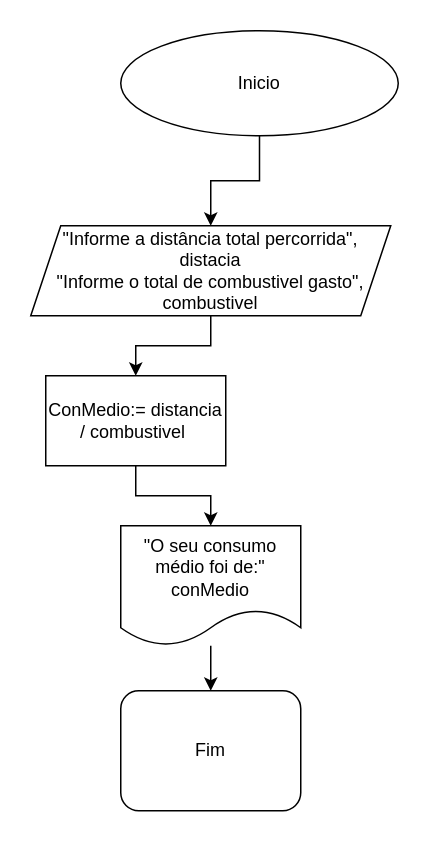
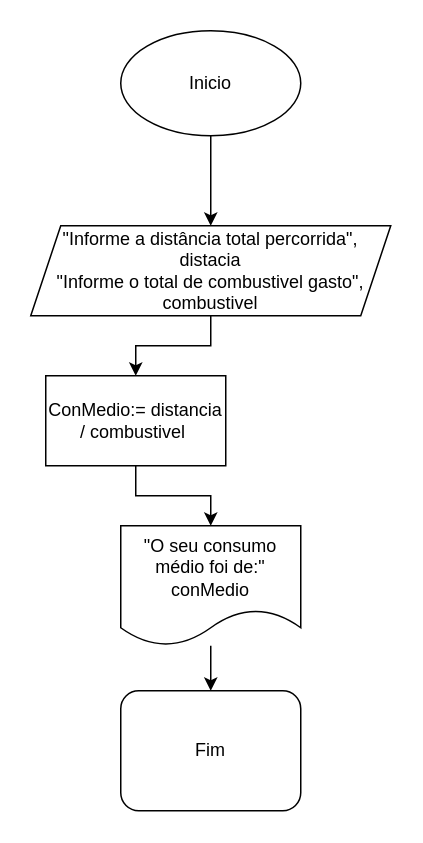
node "Inicio": size 278x105 -> 180x105
